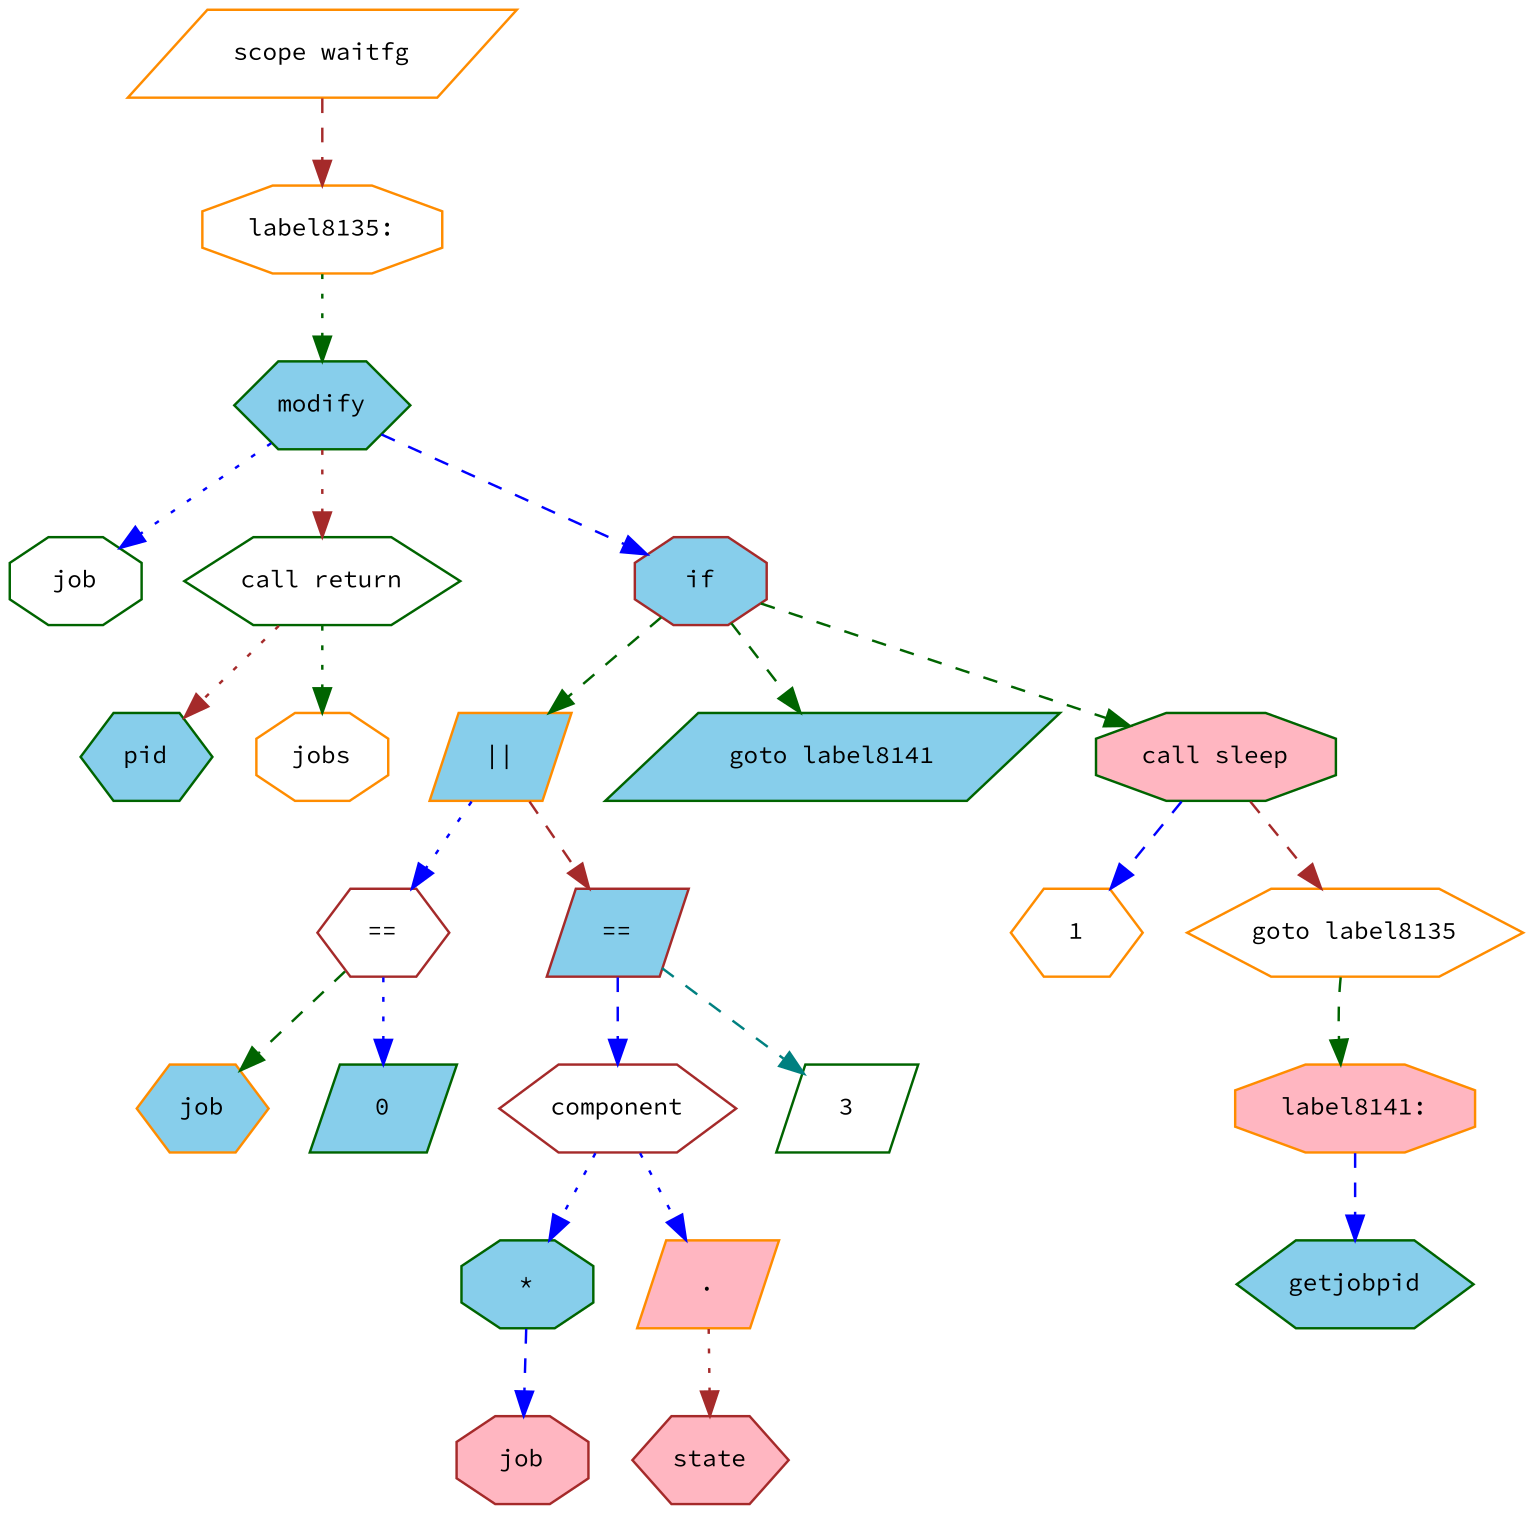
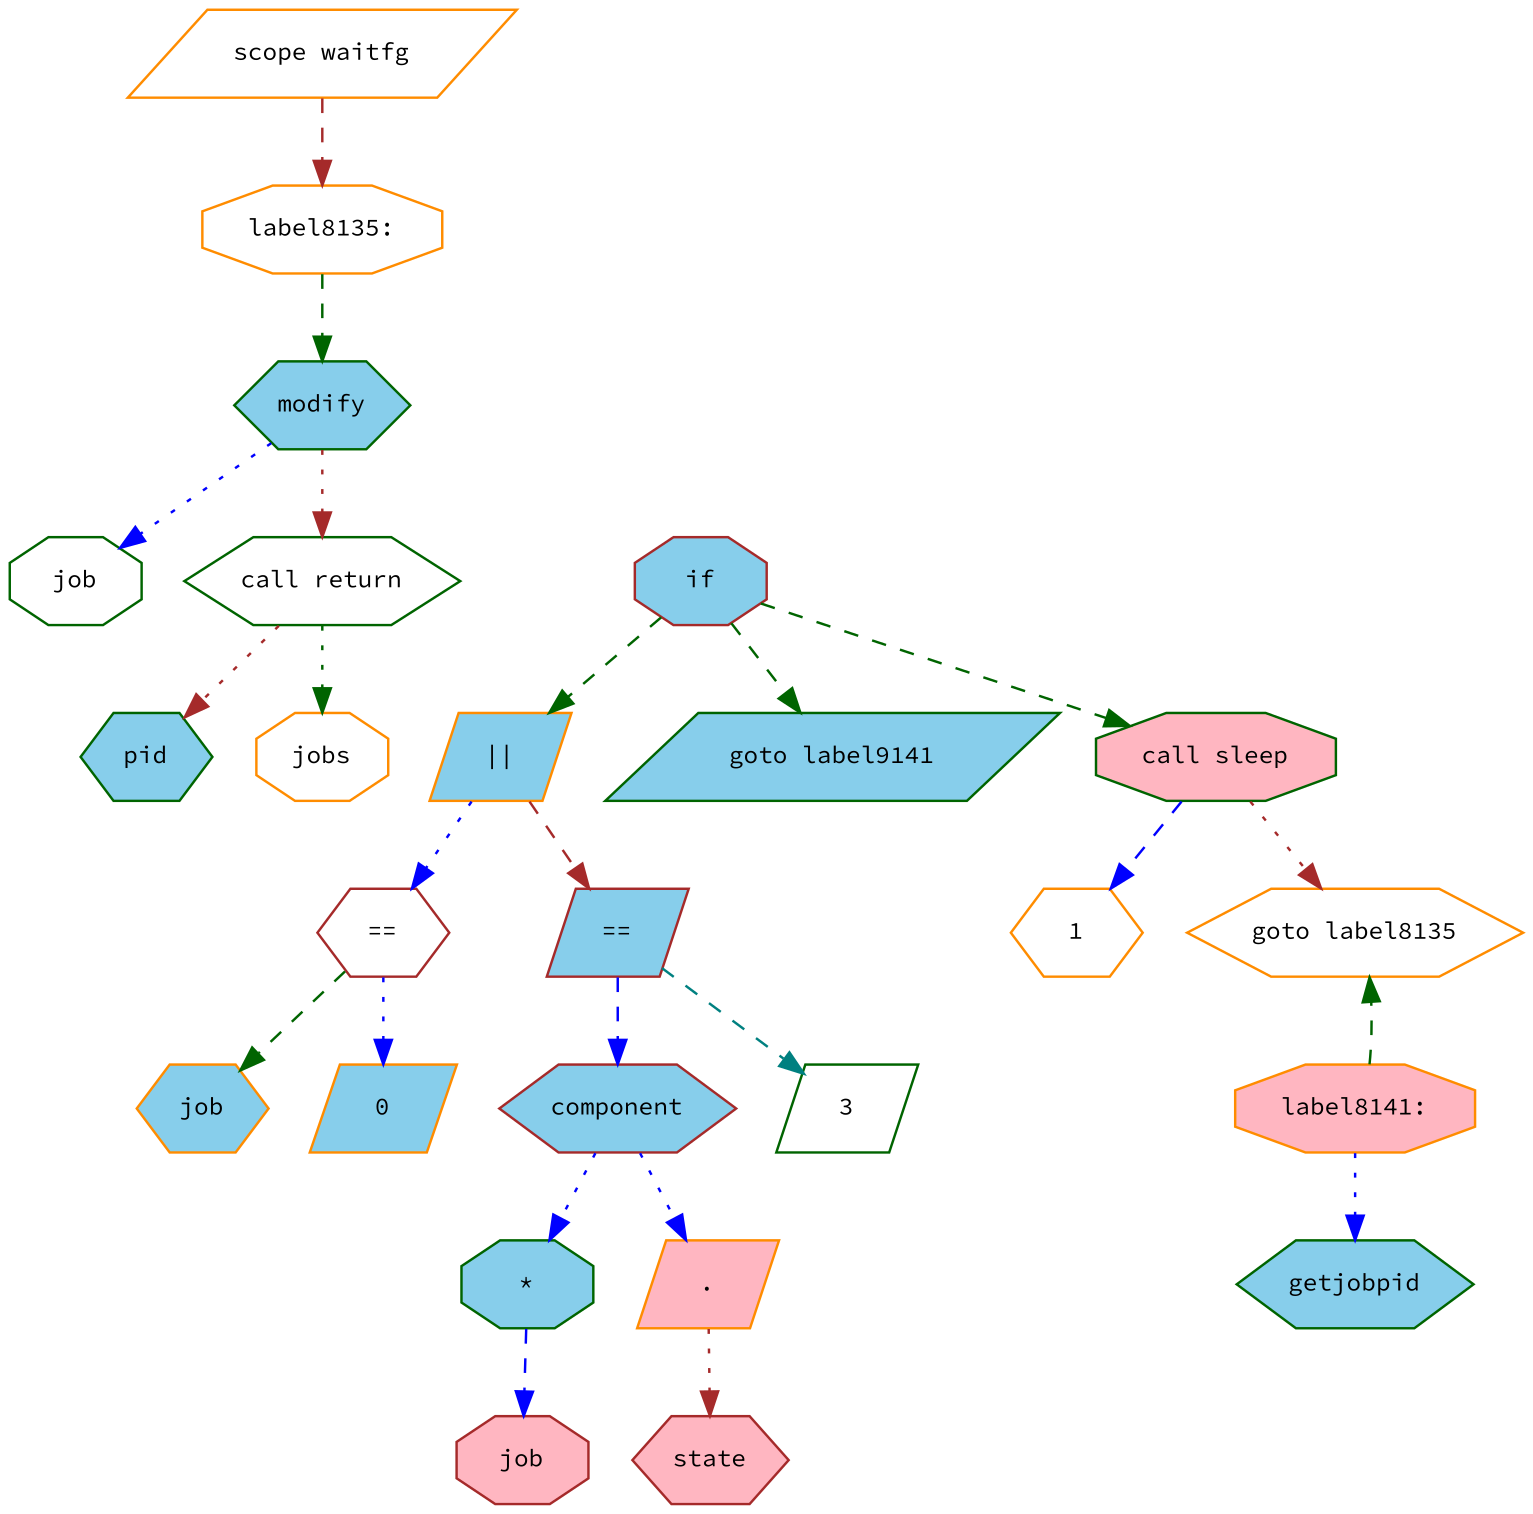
edge "label8135:" -> "modify": style dotted -> dashed
edge "modify" -> "if": removed
node "goto label8141": label "goto label8141" -> "goto label9141"
edge "call sleep" -> "goto label8135": style dashed -> dotted
edge "goto label8135" -> "label8141:": reversed
node "0": color darkgreen -> darkorange
node "component": fillcolor white -> skyblue
edge "label8141:" -> "getjobpid": style dashed -> dotted
